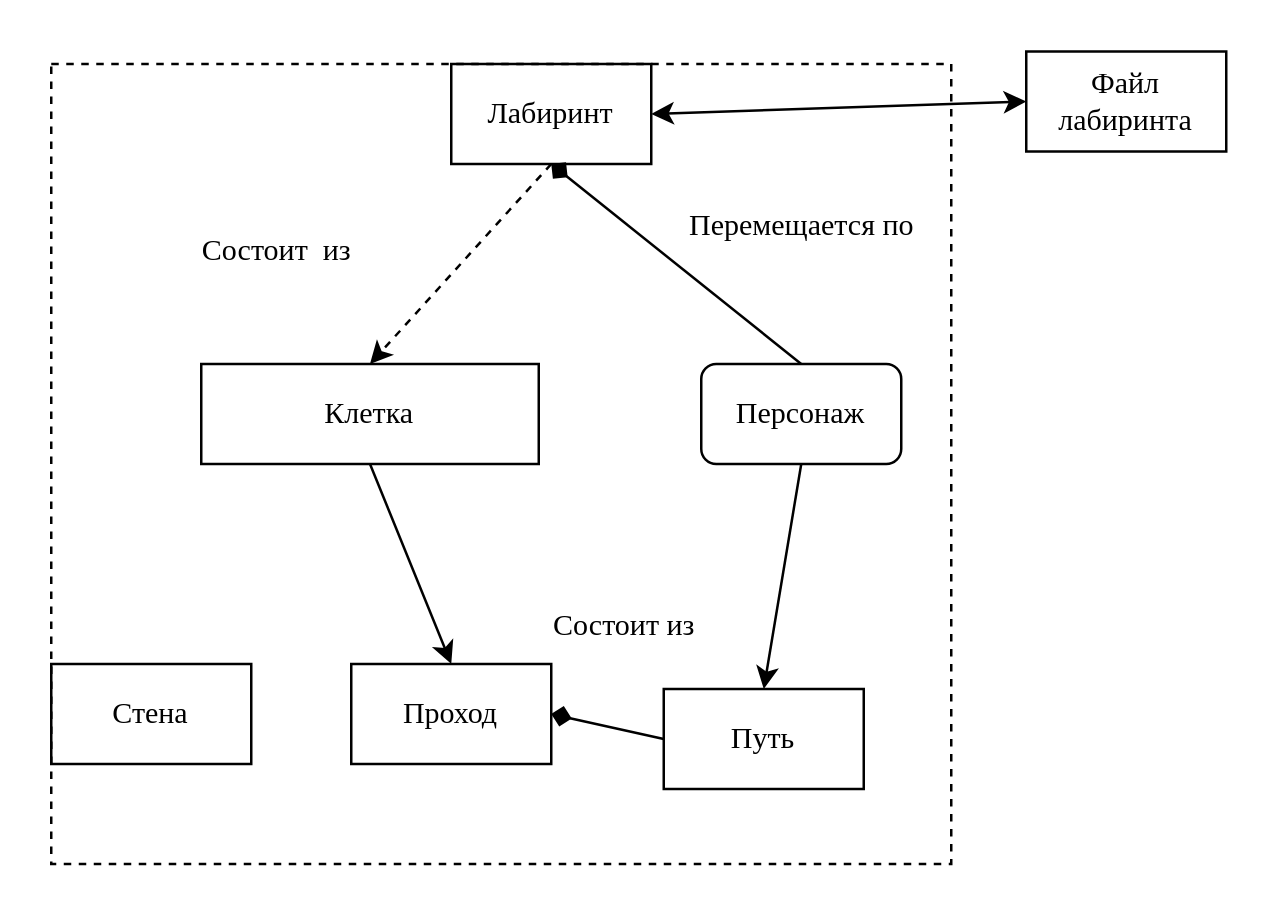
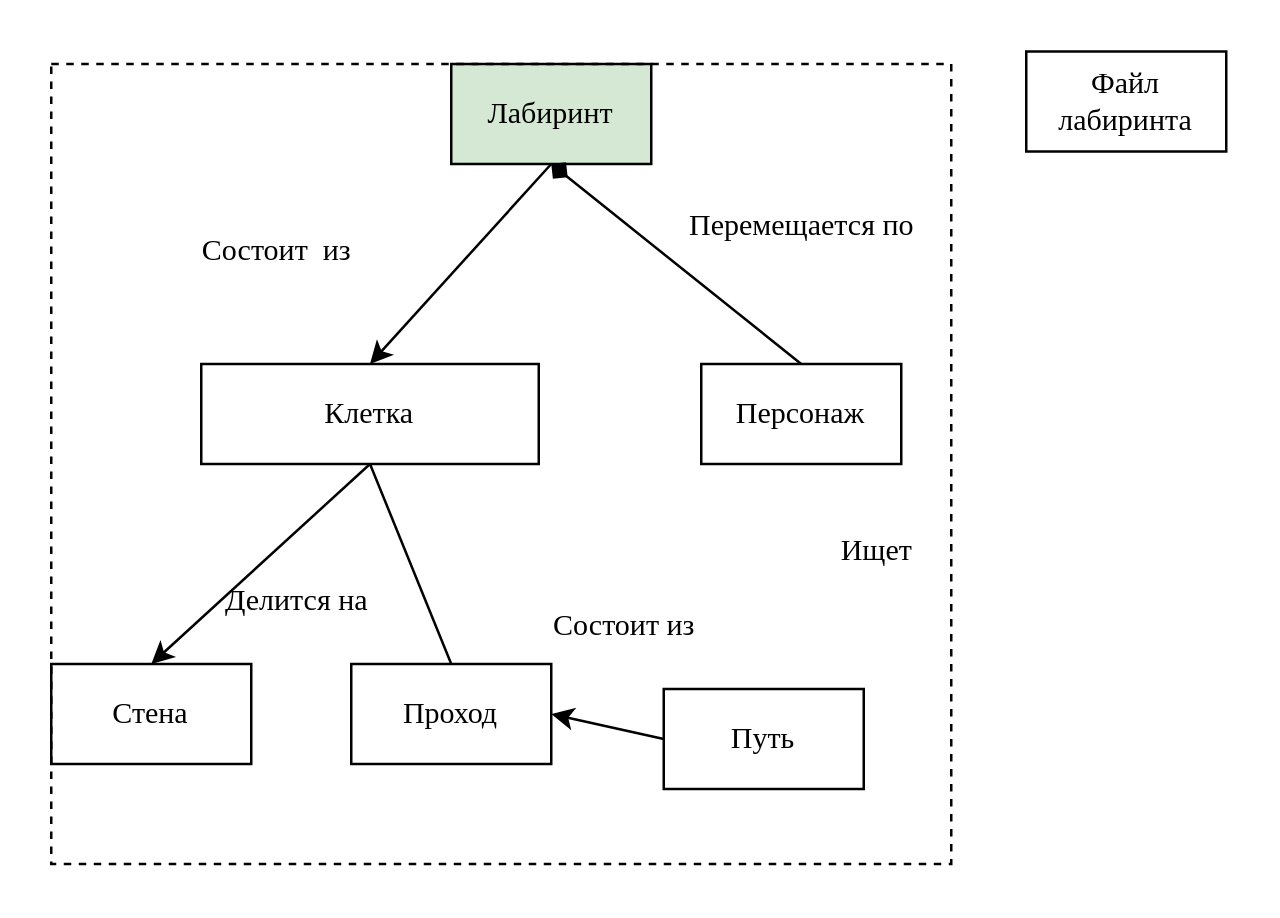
edge "Файл лабиринта" -- "Лабиринт": removed
node "Лабиринт": fillcolor #ffffff -> #d5e8d4
edge "Лабиринт" -> "Клетка": style dashed -> solid
node "Персонаж": shape rounded rectangle -> rectangle
node "Ищет": added
edge "Клетка" -> "Стена": added
edge "Персонаж" -> "Путь": removed
node "Делится на": added
edge "Клетка" -> "Проход": arrowhead classic -> none
edge "Путь" -> "Проход": arrowhead diamond -> classic
